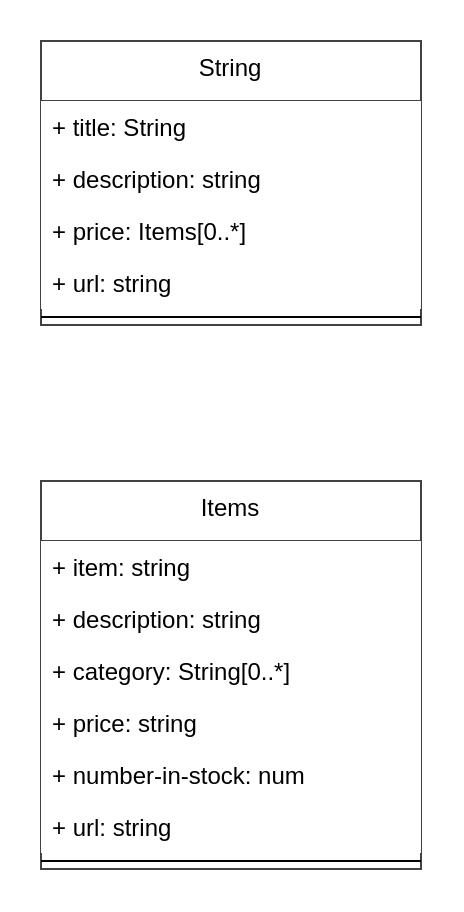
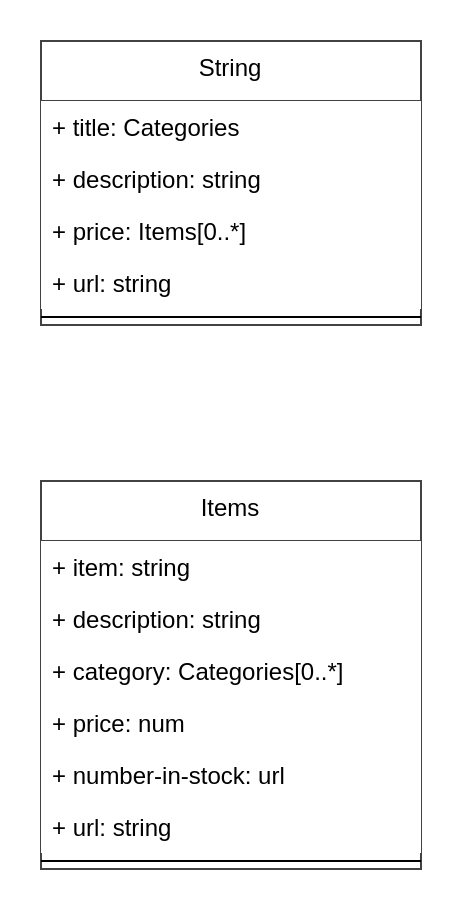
node "+ title: String": label "+ title: String" -> "+ title: Categories"
node "+ category: String[0..*]": label "+ category: String[0..*]" -> "+ category: Categories[0..*]"
node "+ price: string": label "+ price: string" -> "+ price: num"
node "+ number-in-stock: num": label "+ number-in-stock: num" -> "+ number-in-stock: url"
